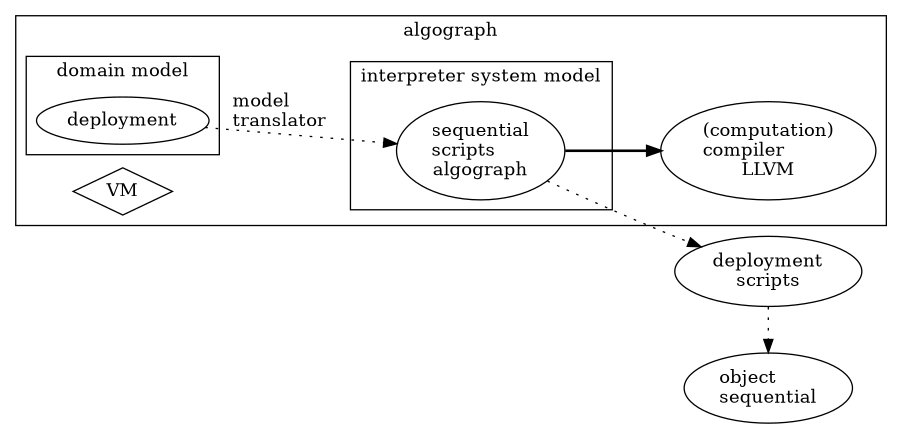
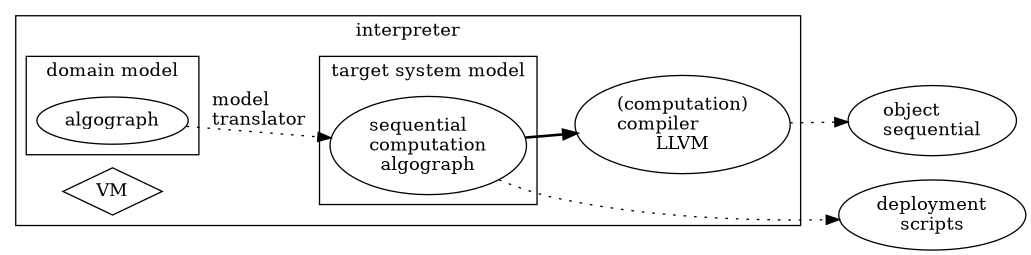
cluster "algograph": label "algograph" -> "interpreter"
cluster "interpreter system model": label "interpreter system model" -> "target system model"
node "deployment": label "deployment" -> "algograph"
node "sequential scripts algograph": label "sequential scripts algograph" -> "sequential computation algograph"
edge "deployment scripts" -> "object sequential": now "(computation) compiler LLVM" -> "object sequential"
